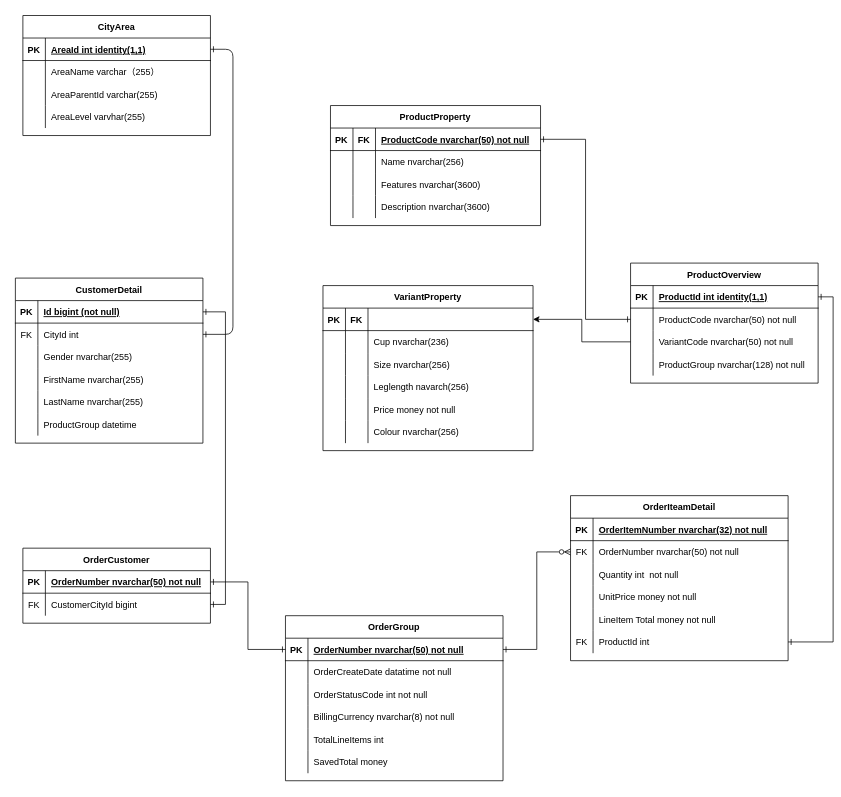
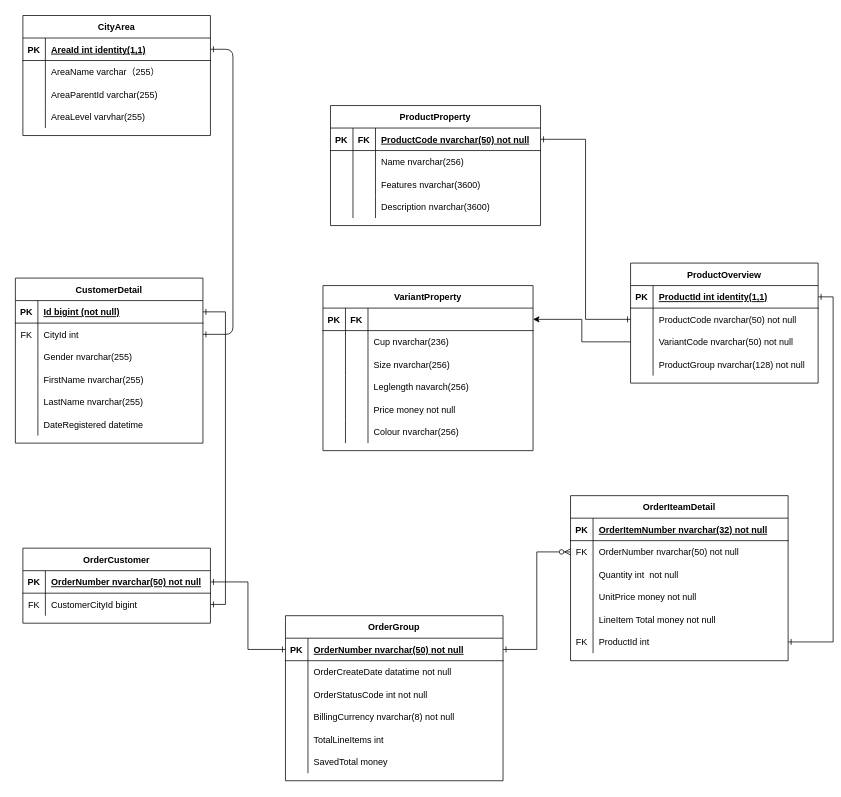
node "ProductGroup datetime": label "ProductGroup datetime" -> "DateRegistered datetime"
